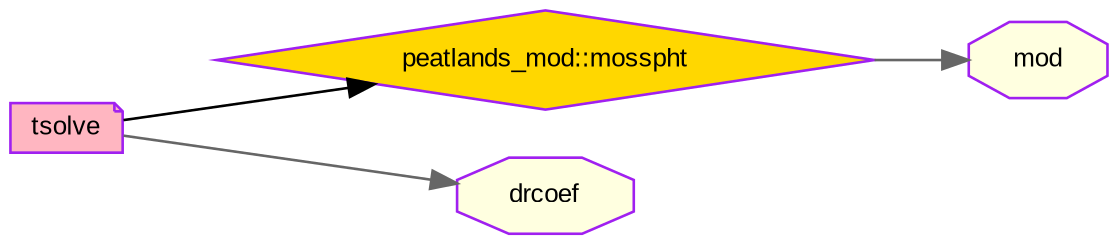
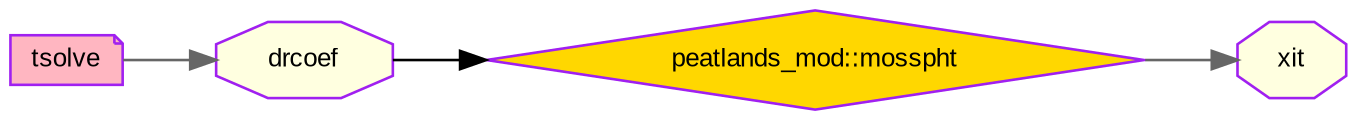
node "mod": label "mod" -> "xit"
edge "tsolve" -> "peatlands_mod::mosspht": now "drcoef" -> "peatlands_mod::mosspht"
